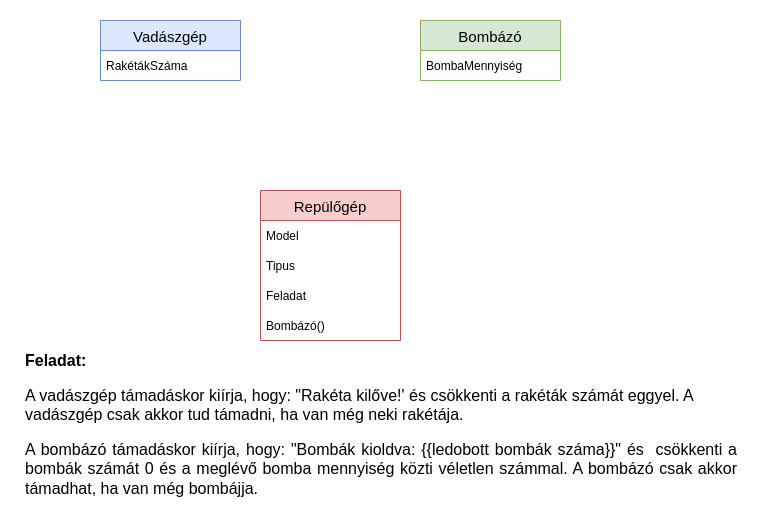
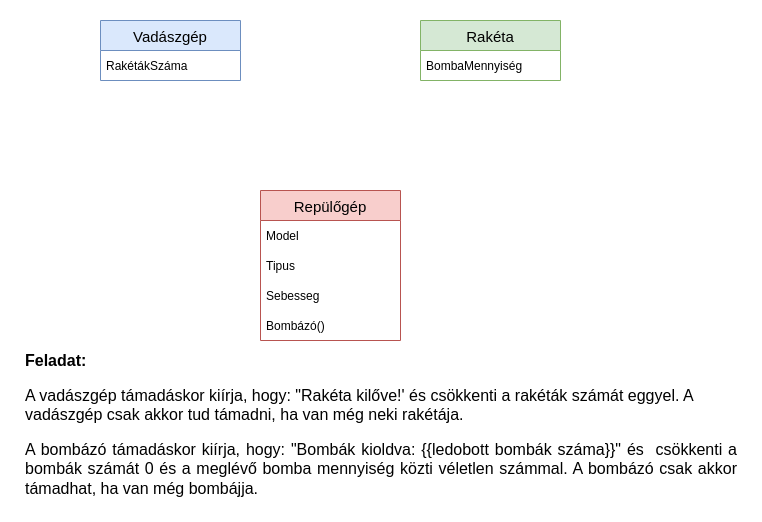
node "Bombázó": label "Bombázó" -> "Rakéta"
node "Feladat": label "Feladat" -> "Sebesseg"
